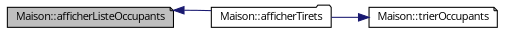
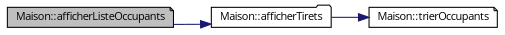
edge "Maison::afficherTirets" -> "Maison::afficherListeOccupants": reversed
